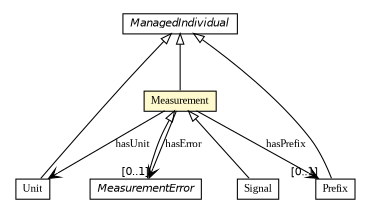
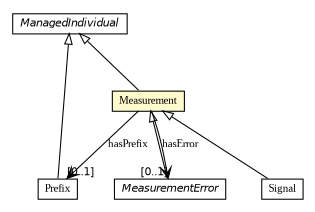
node "Unit": removed
